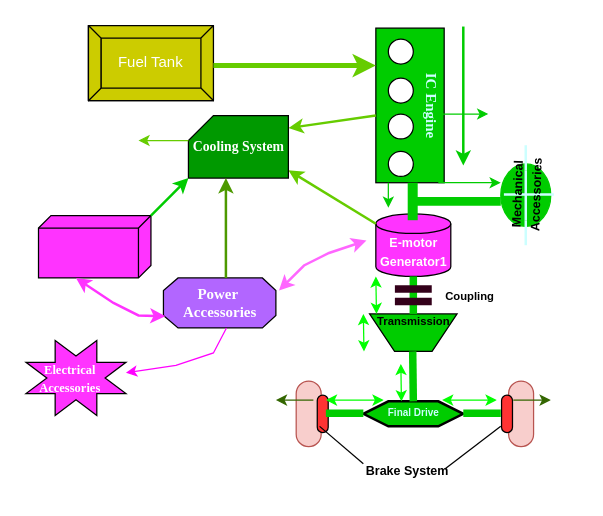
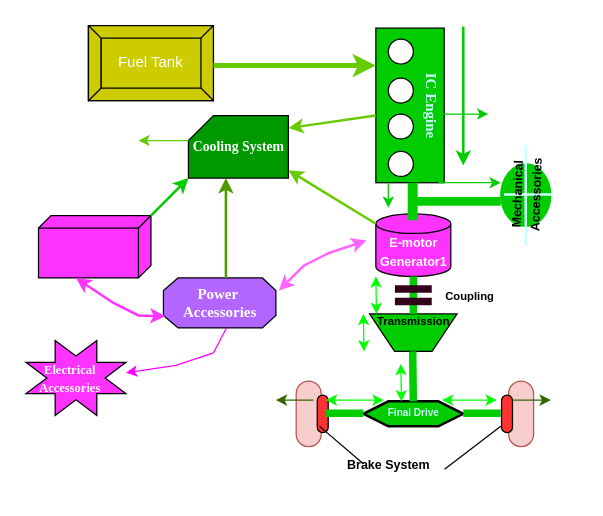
node "Brake System": moved (407, 470) -> (388, 464)
